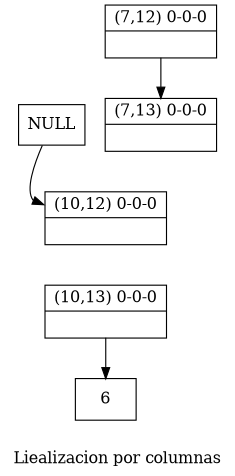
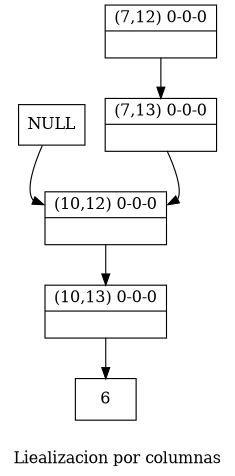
edge "(7,13) 0-0-0" -> "(10,12) 0-0-0": added
edge "(10,12) 0-0-0" -> "(10,13) 0-0-0": added
